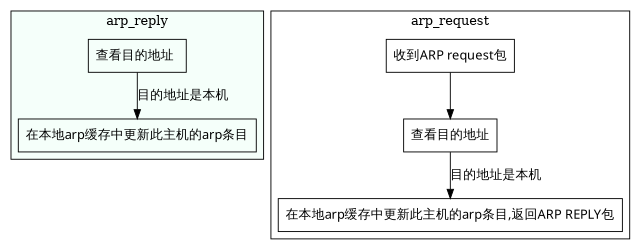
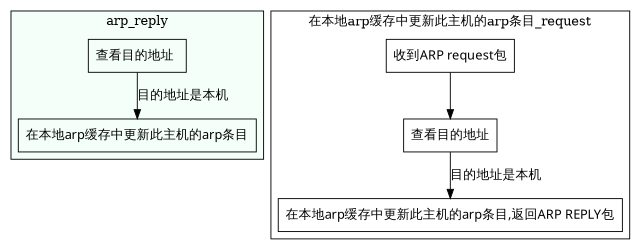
cluster "arp_request": label "arp_request" -> "在本地arp缓存中更新此主机的arp条目_request"
